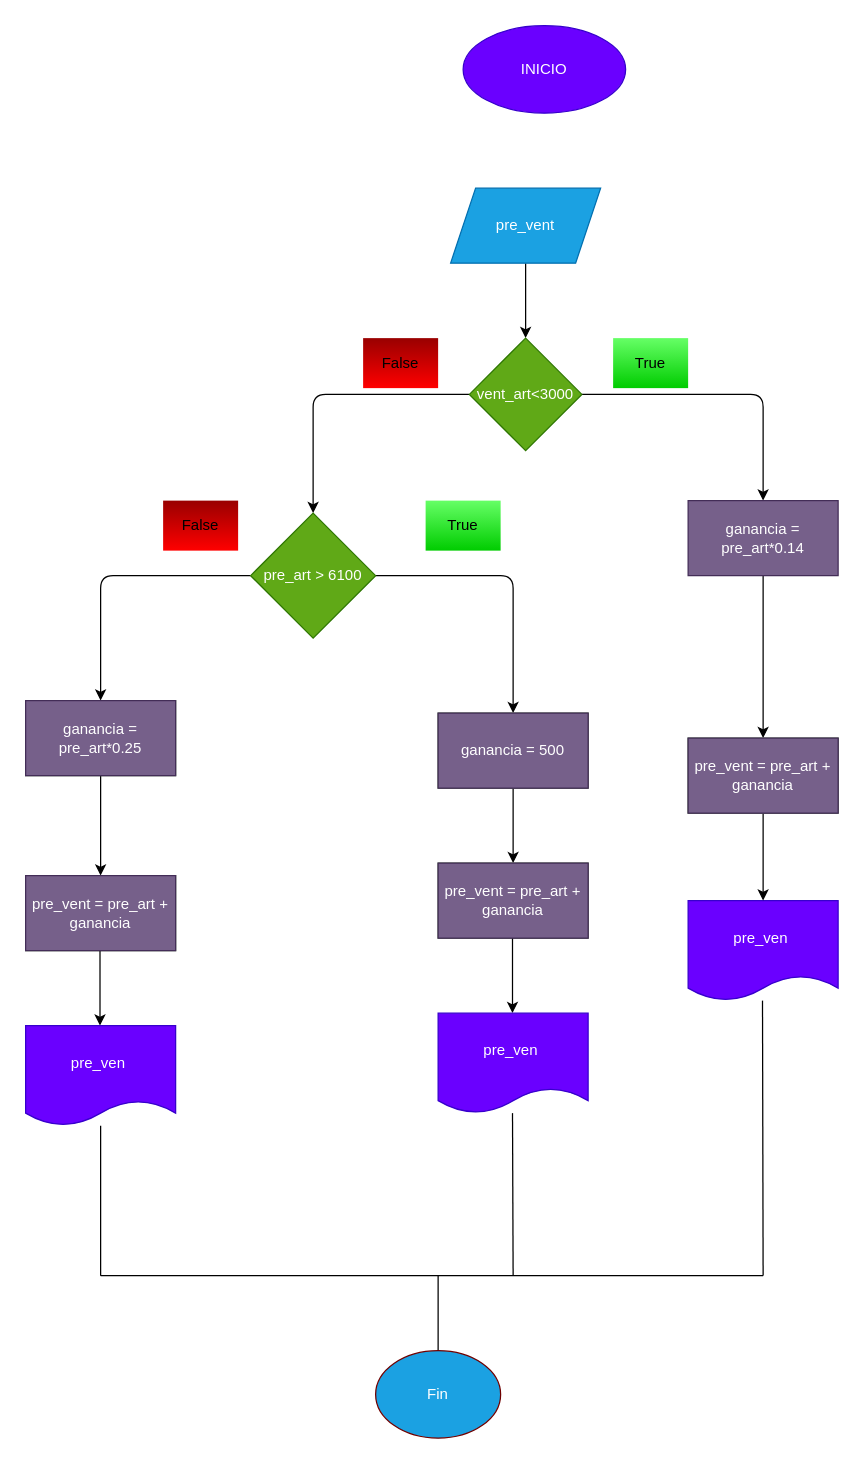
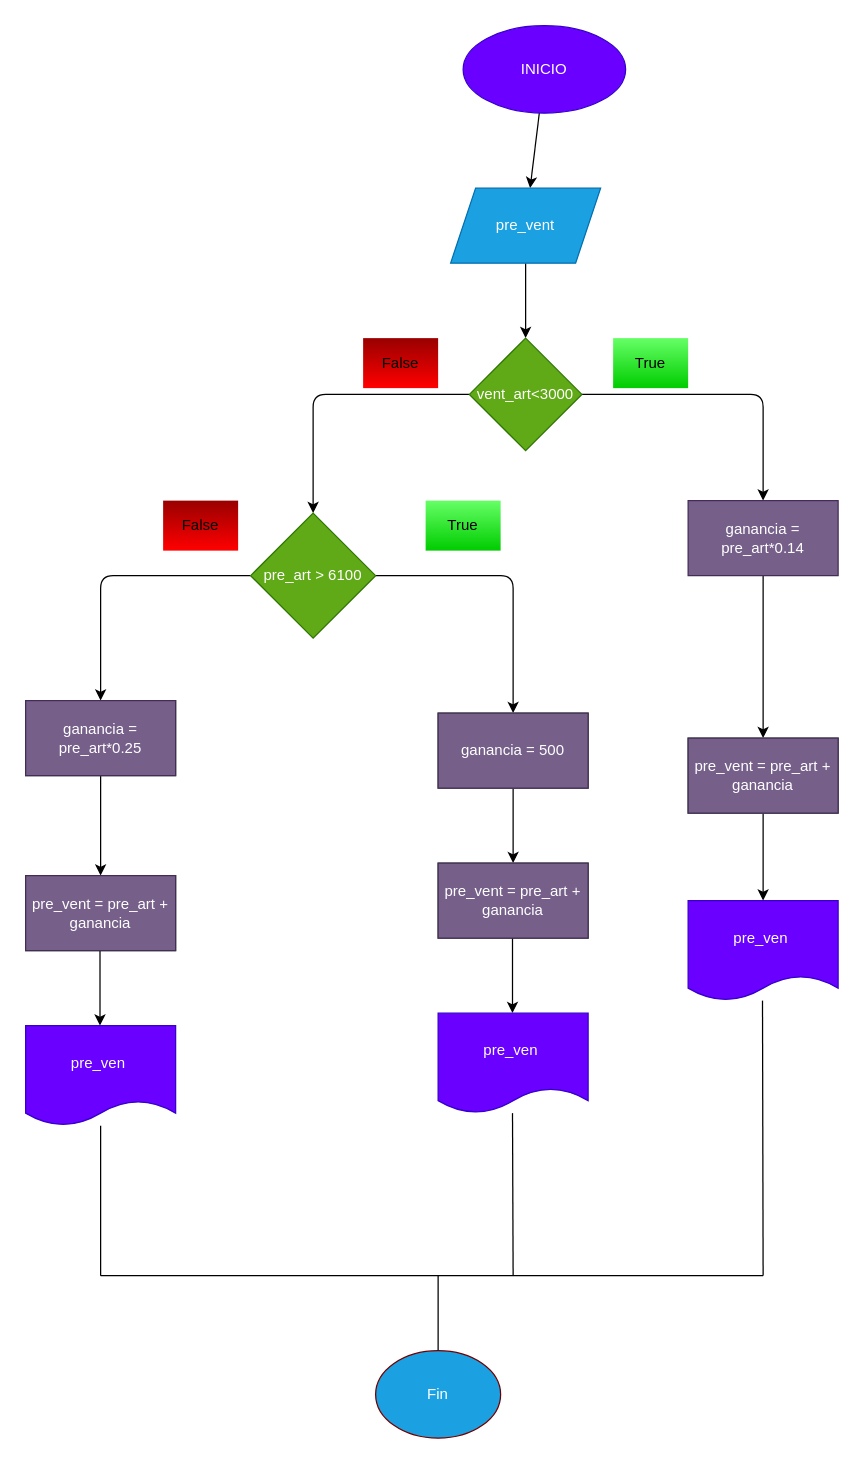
edge "INICIO" -> "pre_vent": added
